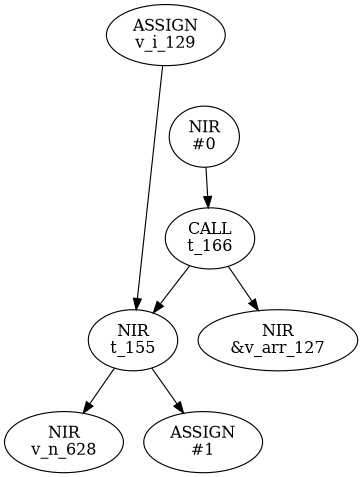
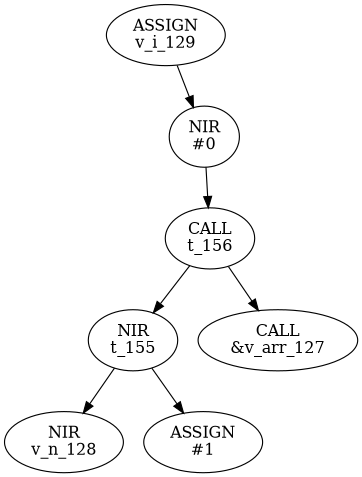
edge "ASSIGN v_i_129" -> "NIR t_155": now "ASSIGN v_i_129" -> "NIR #0"
node "CALL t_166": label "CALL t_166" -> "CALL t_156"
node "NIR &v_arr_127": label "NIR &v_arr_127" -> "CALL &v_arr_127"
node "NIR v_n_628": label "NIR v_n_628" -> "NIR v_n_128"
